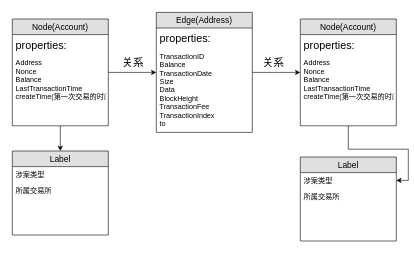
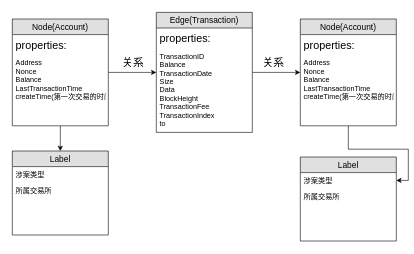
node "Edge(Address)": label "Edge(Address)" -> "Edge(Transaction)"
